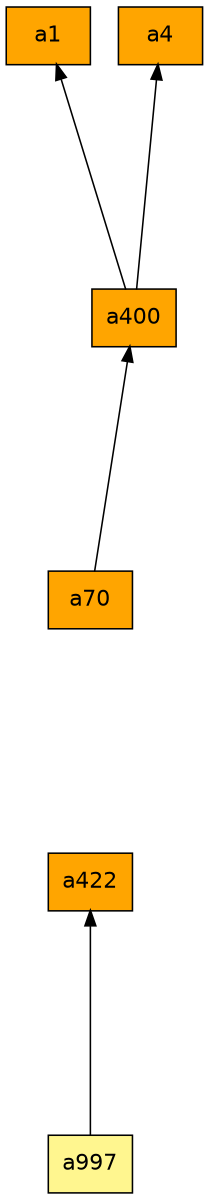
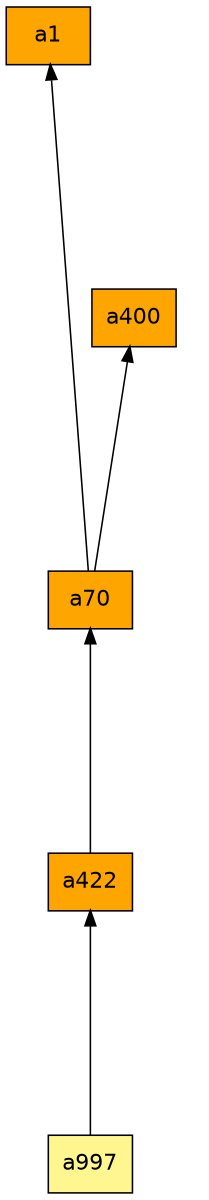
node "a4": removed
edge "a400" -> "a1": now "a70" -> "a1"
edge "a422" -> "a70": added
